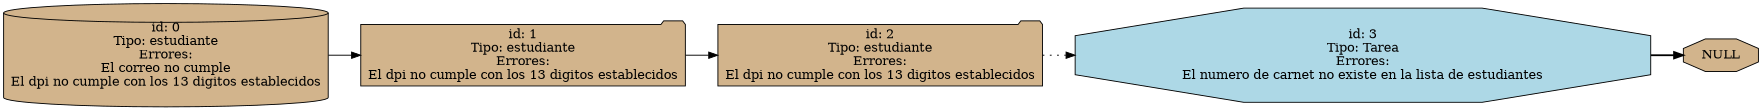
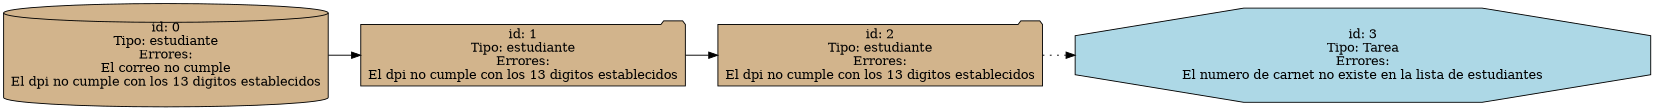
node "NULL": removed
